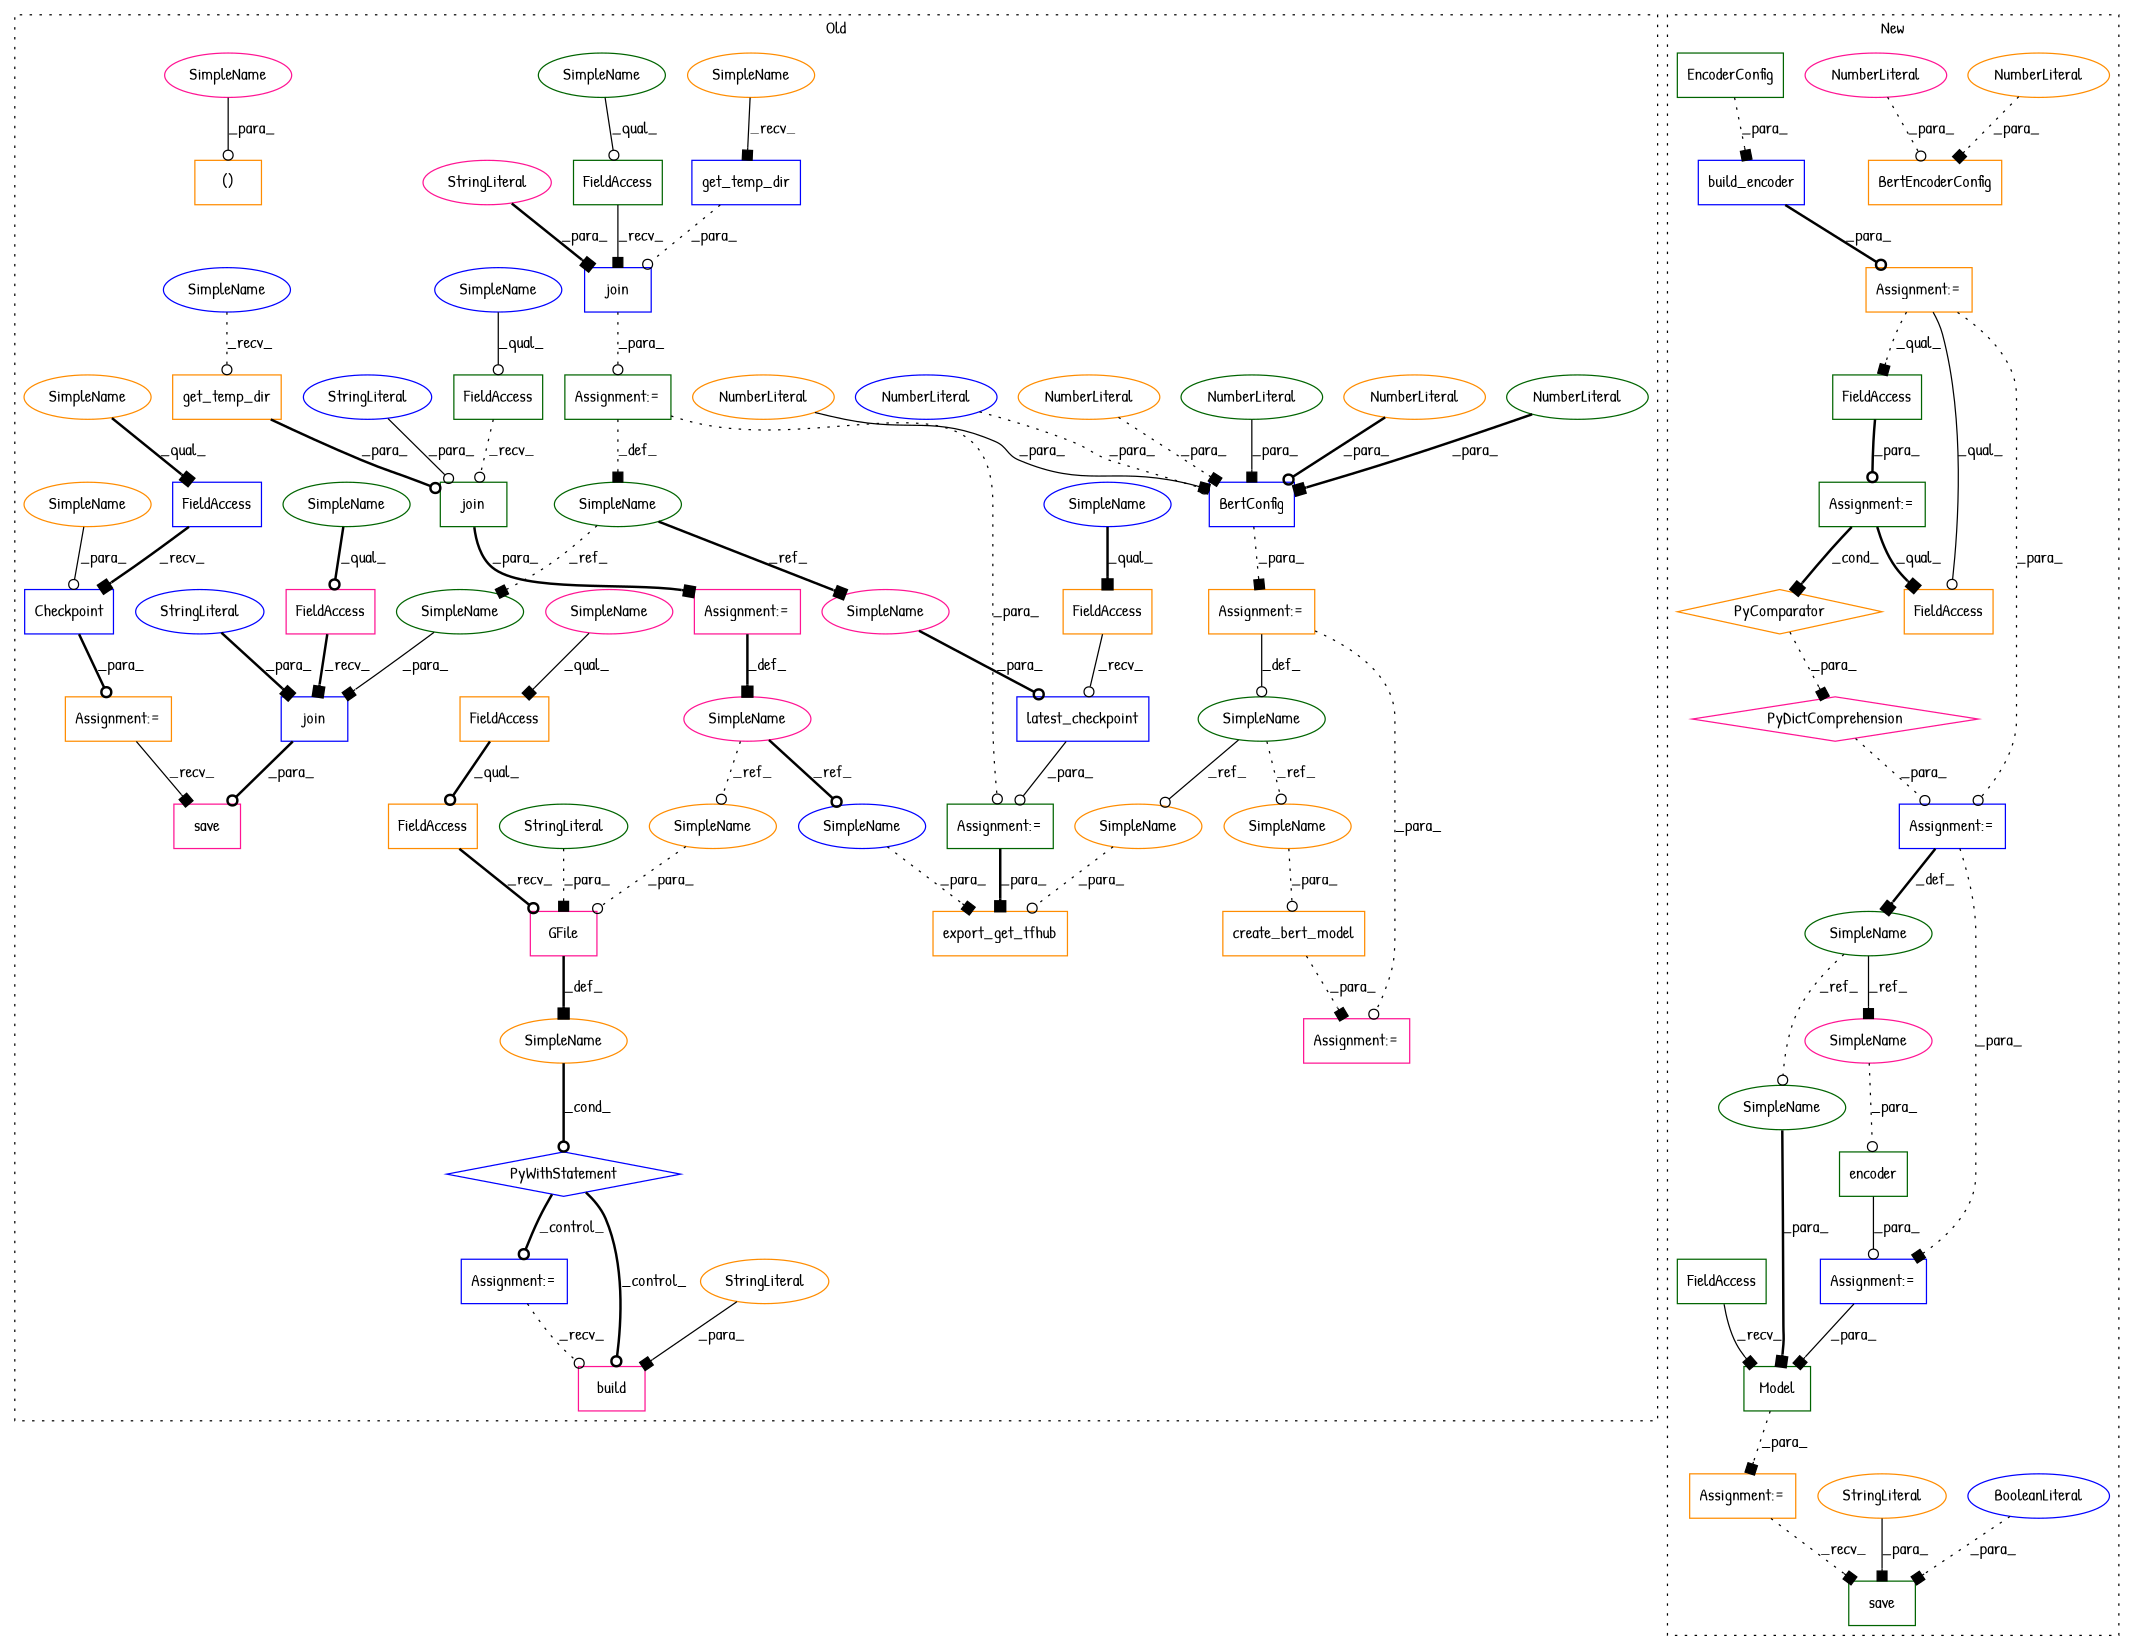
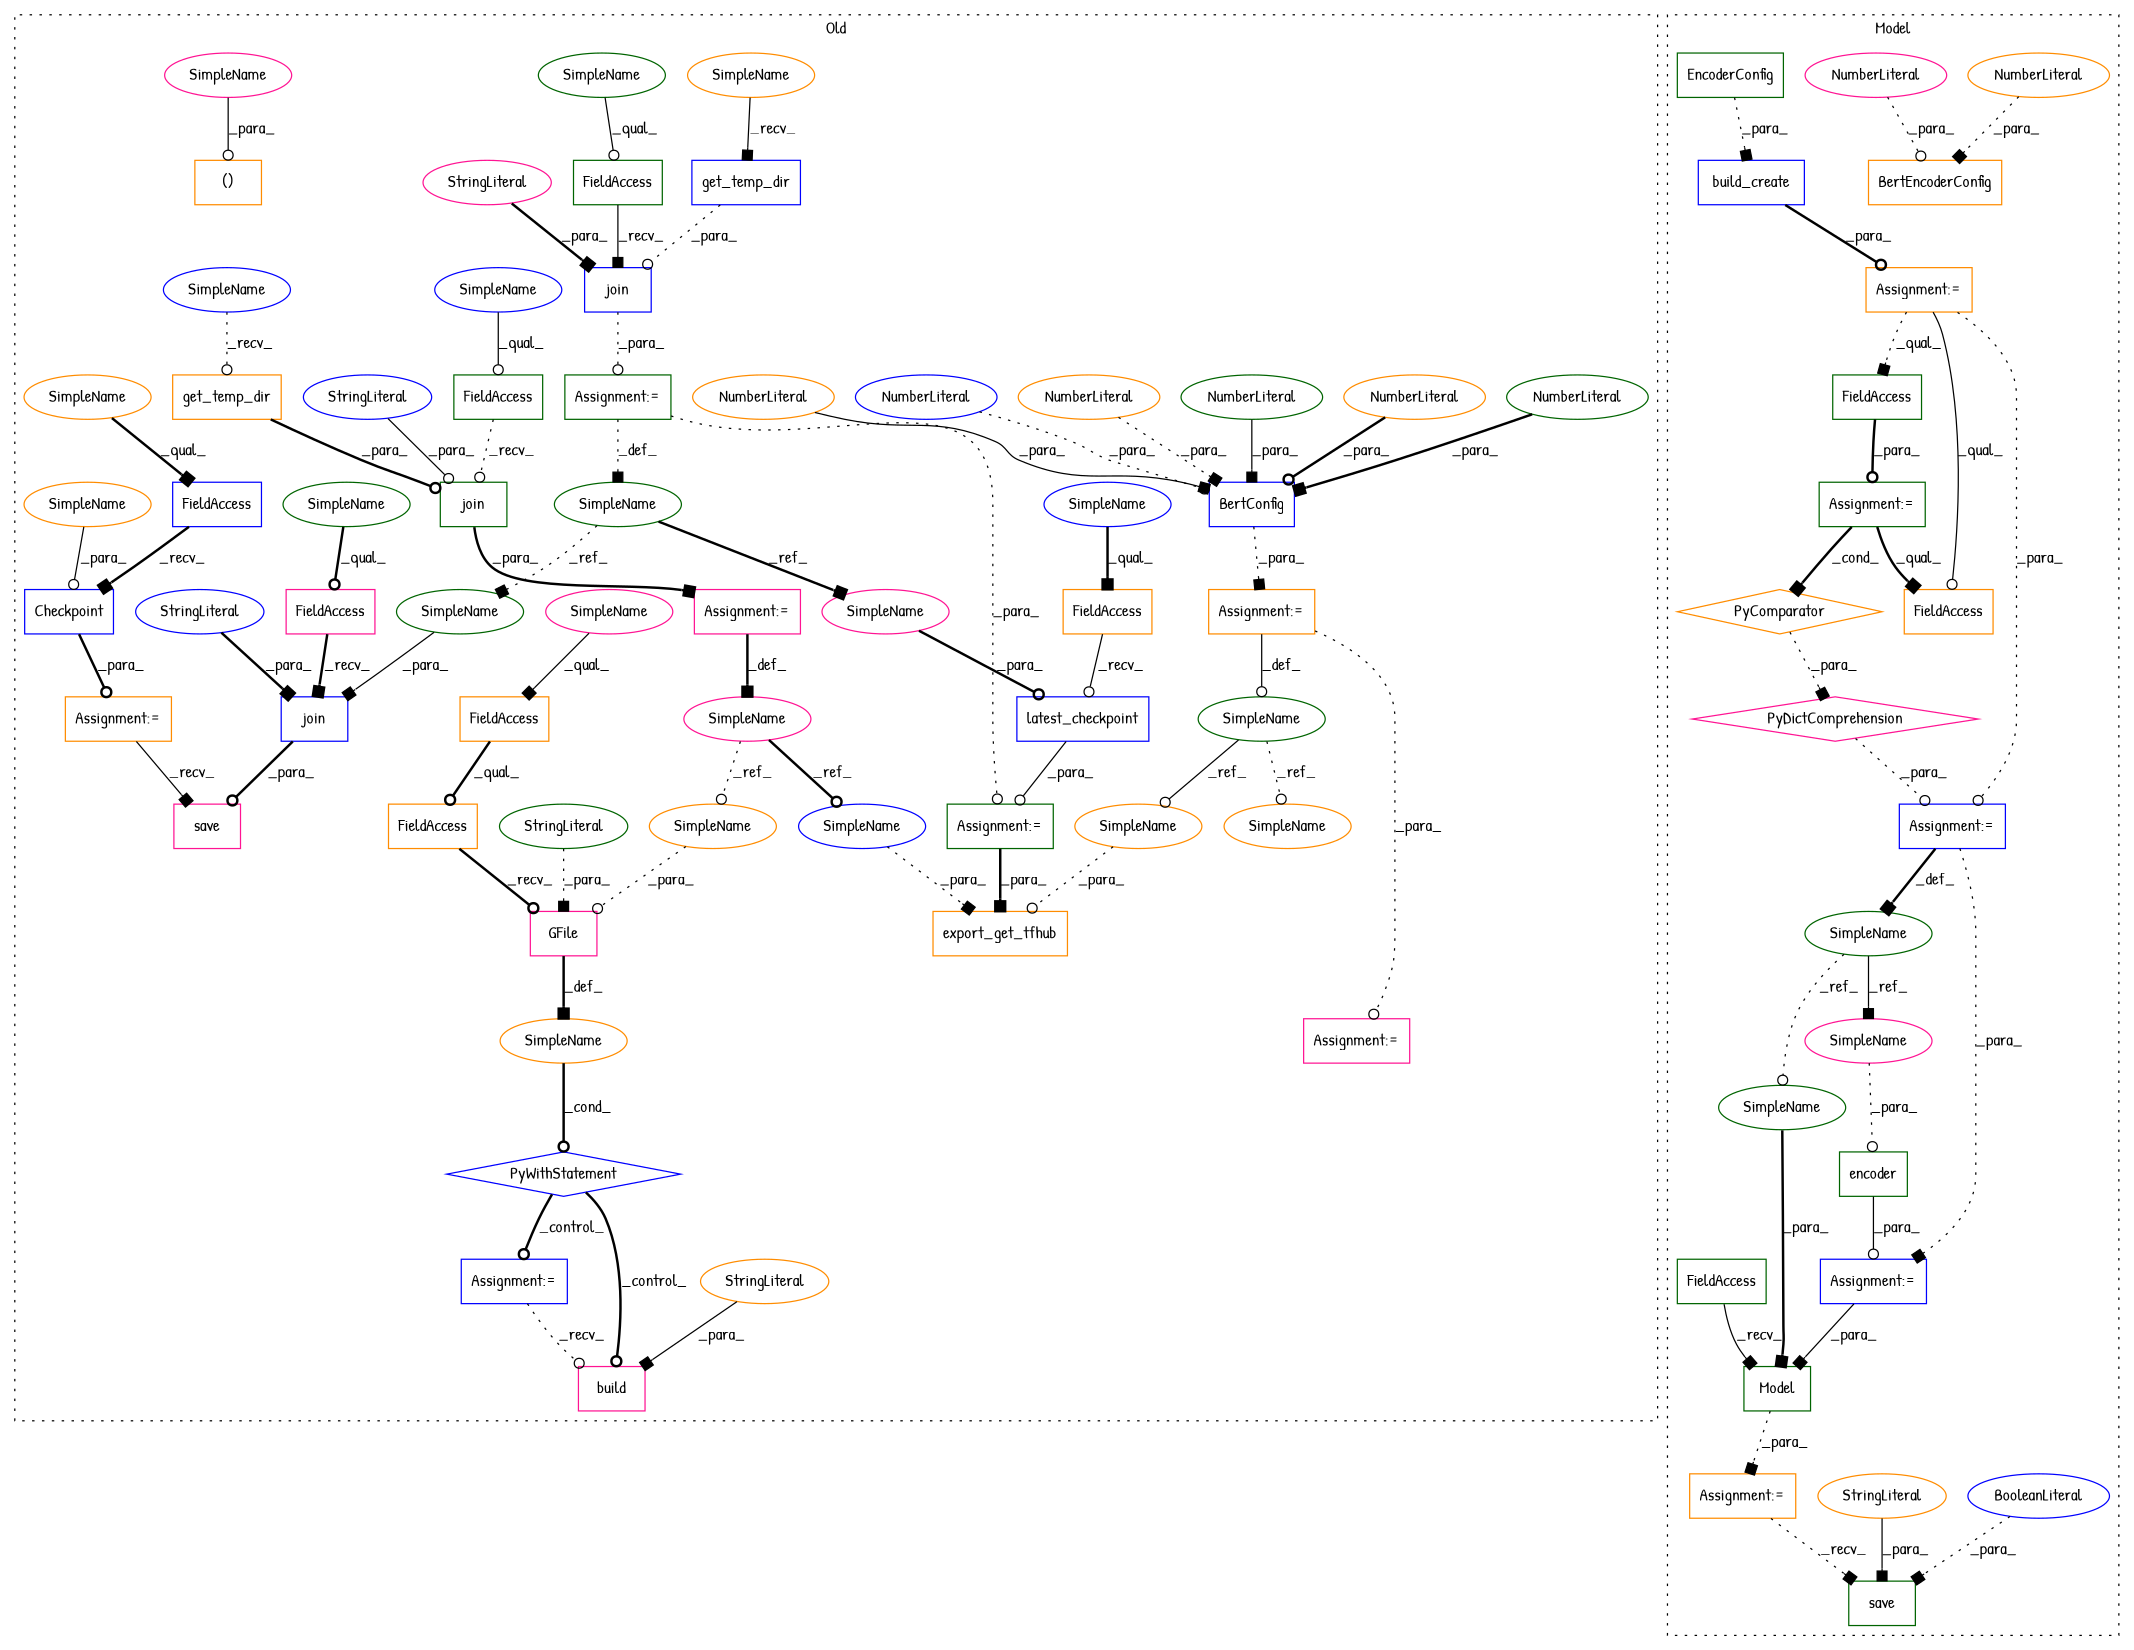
cluster "New": label "New" -> "Model"
node "build_encoder": label "build_encoder" -> "build_create"
node "create_bert_model": removed
